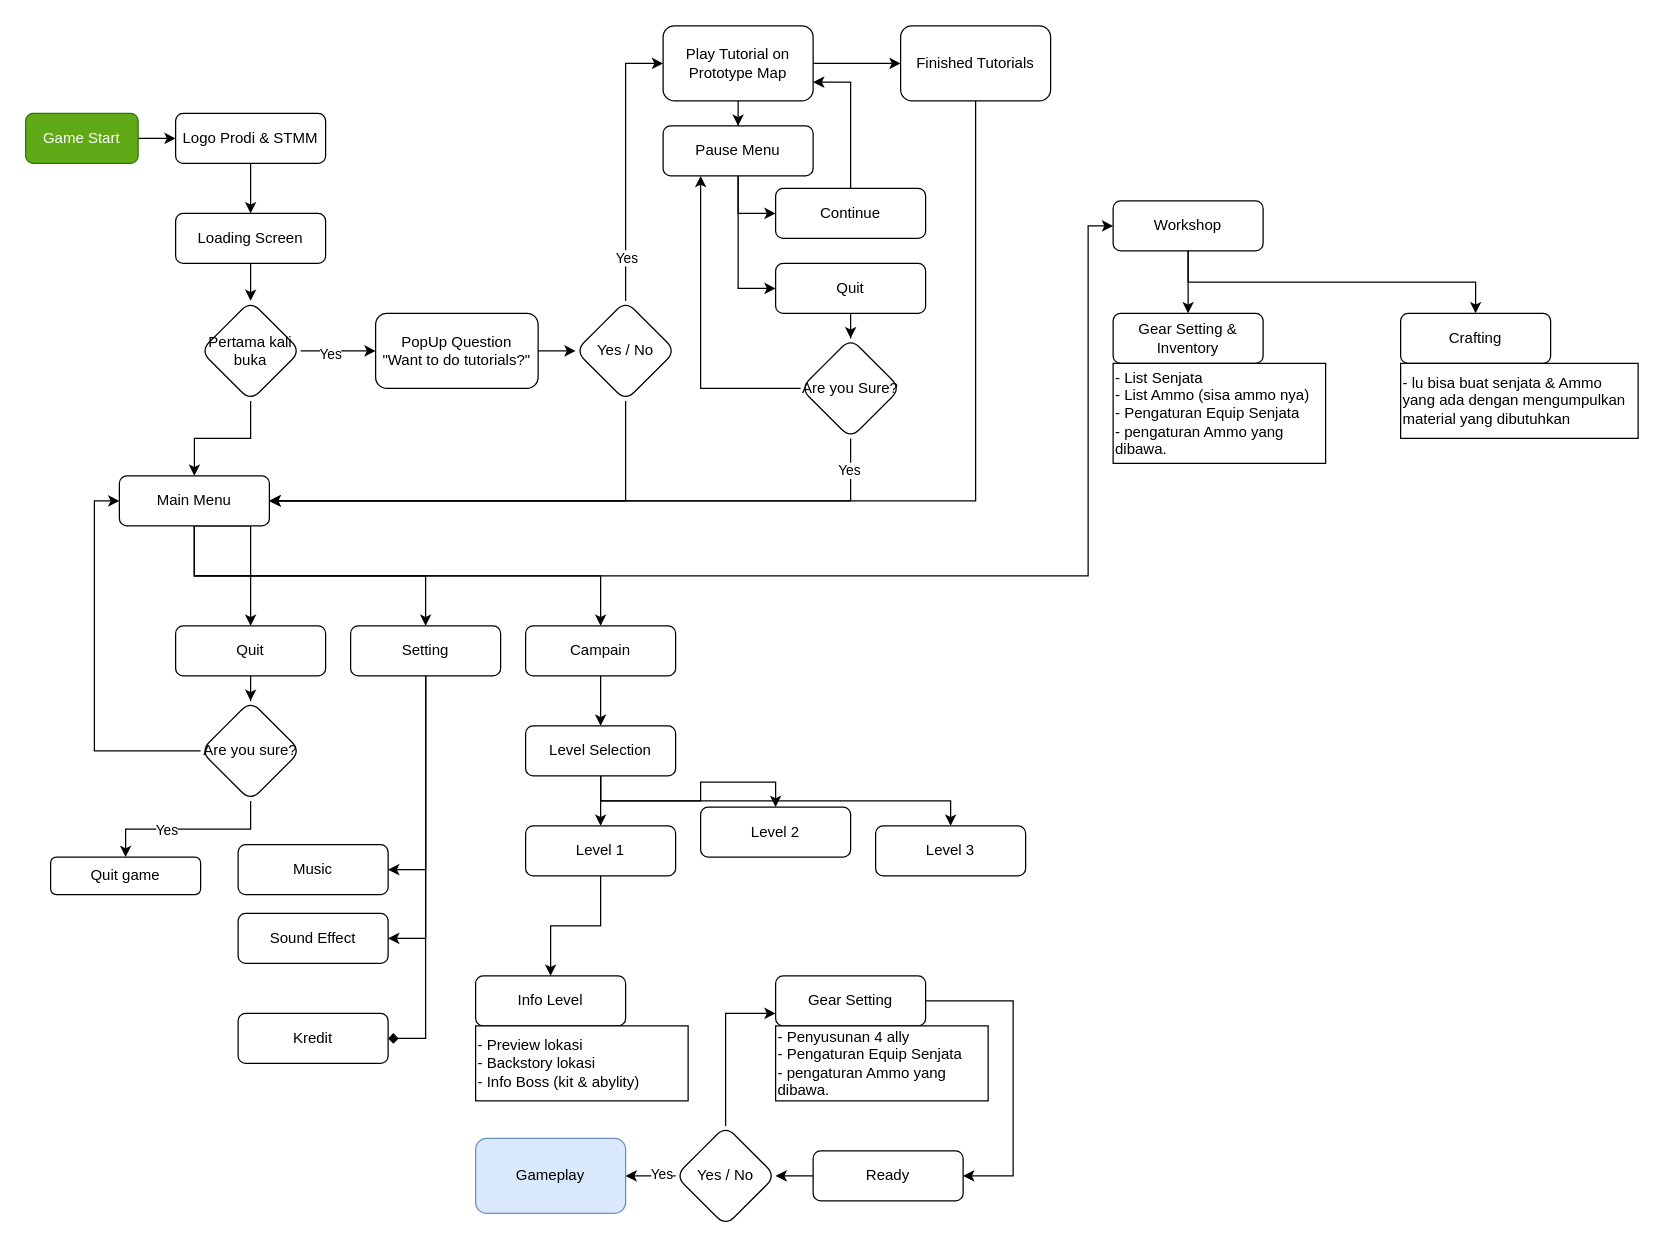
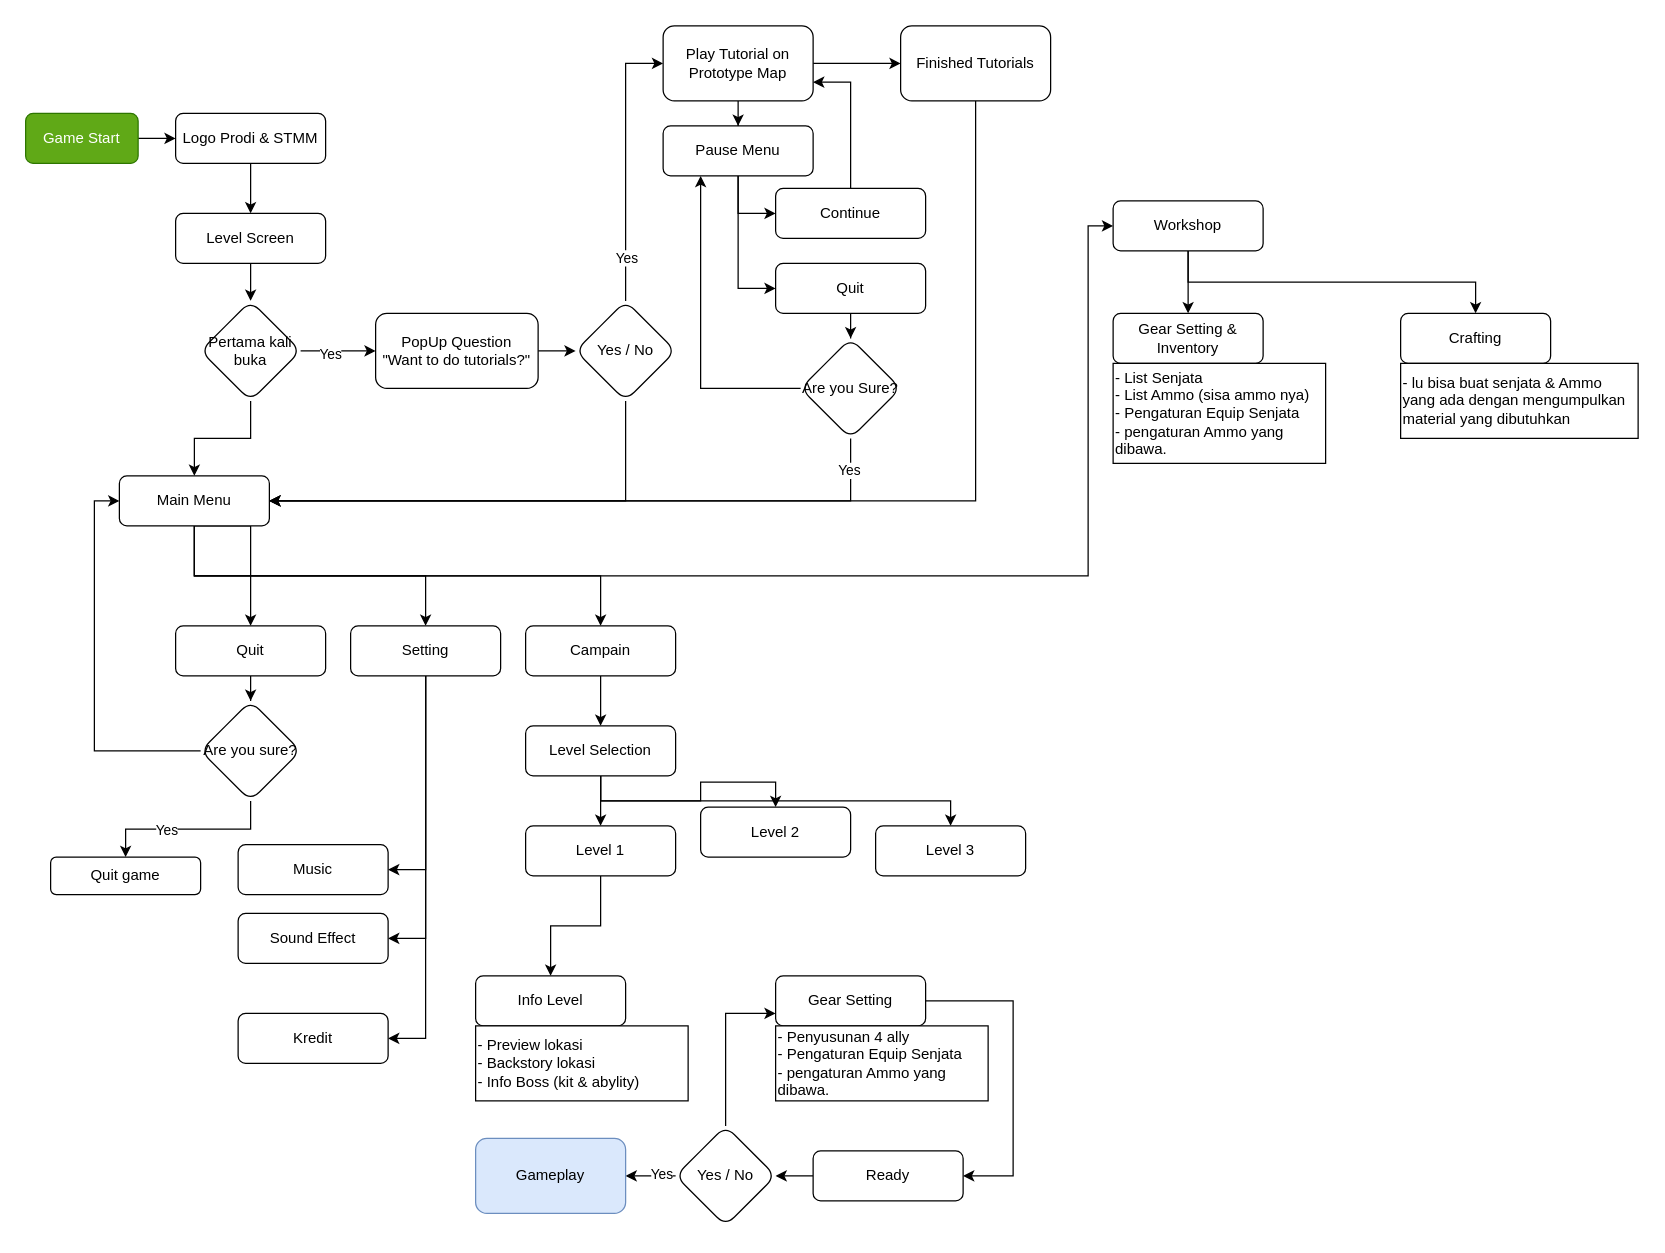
node "Loading Screen": label "Loading Screen" -> "Level Screen"
edge "Setting" -> "Kredit": arrowhead diamond -> classic
